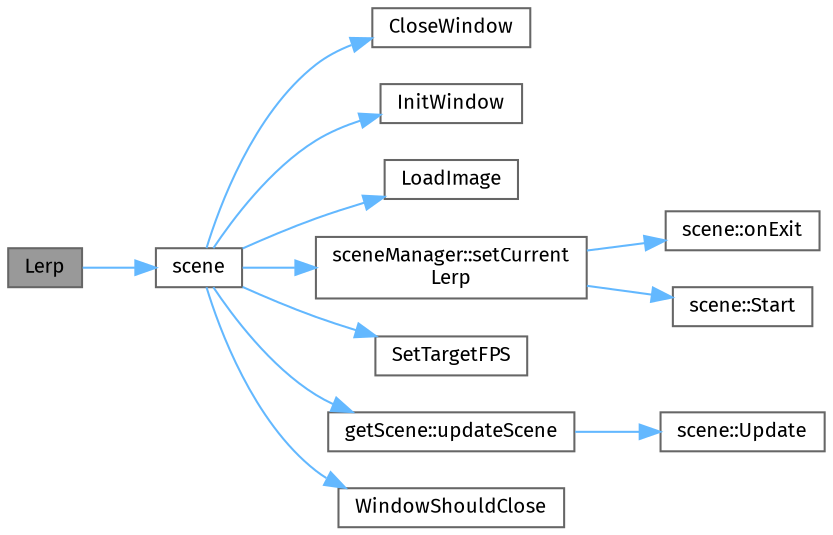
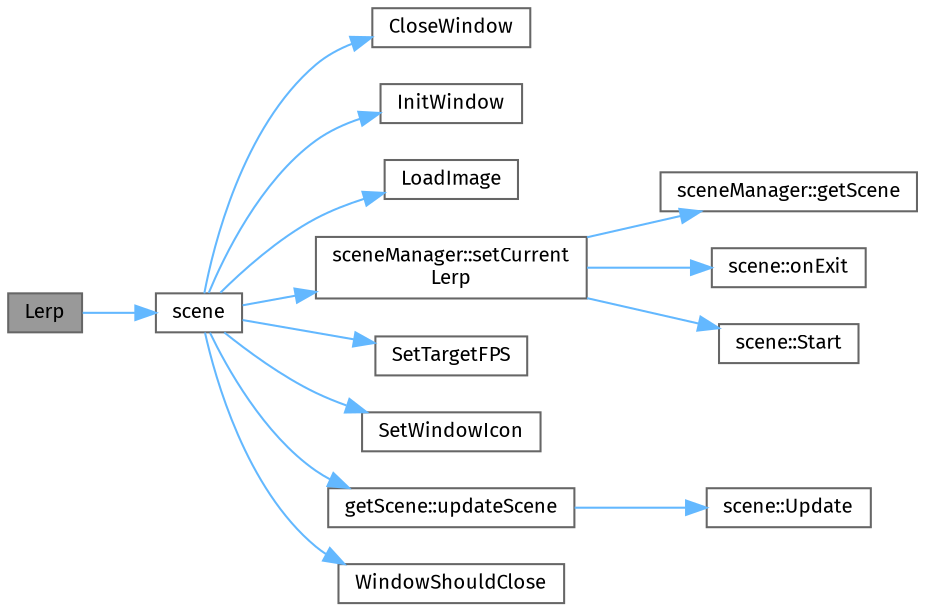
node "sceneManager::getScene": added
node "SetWindowIcon": added
